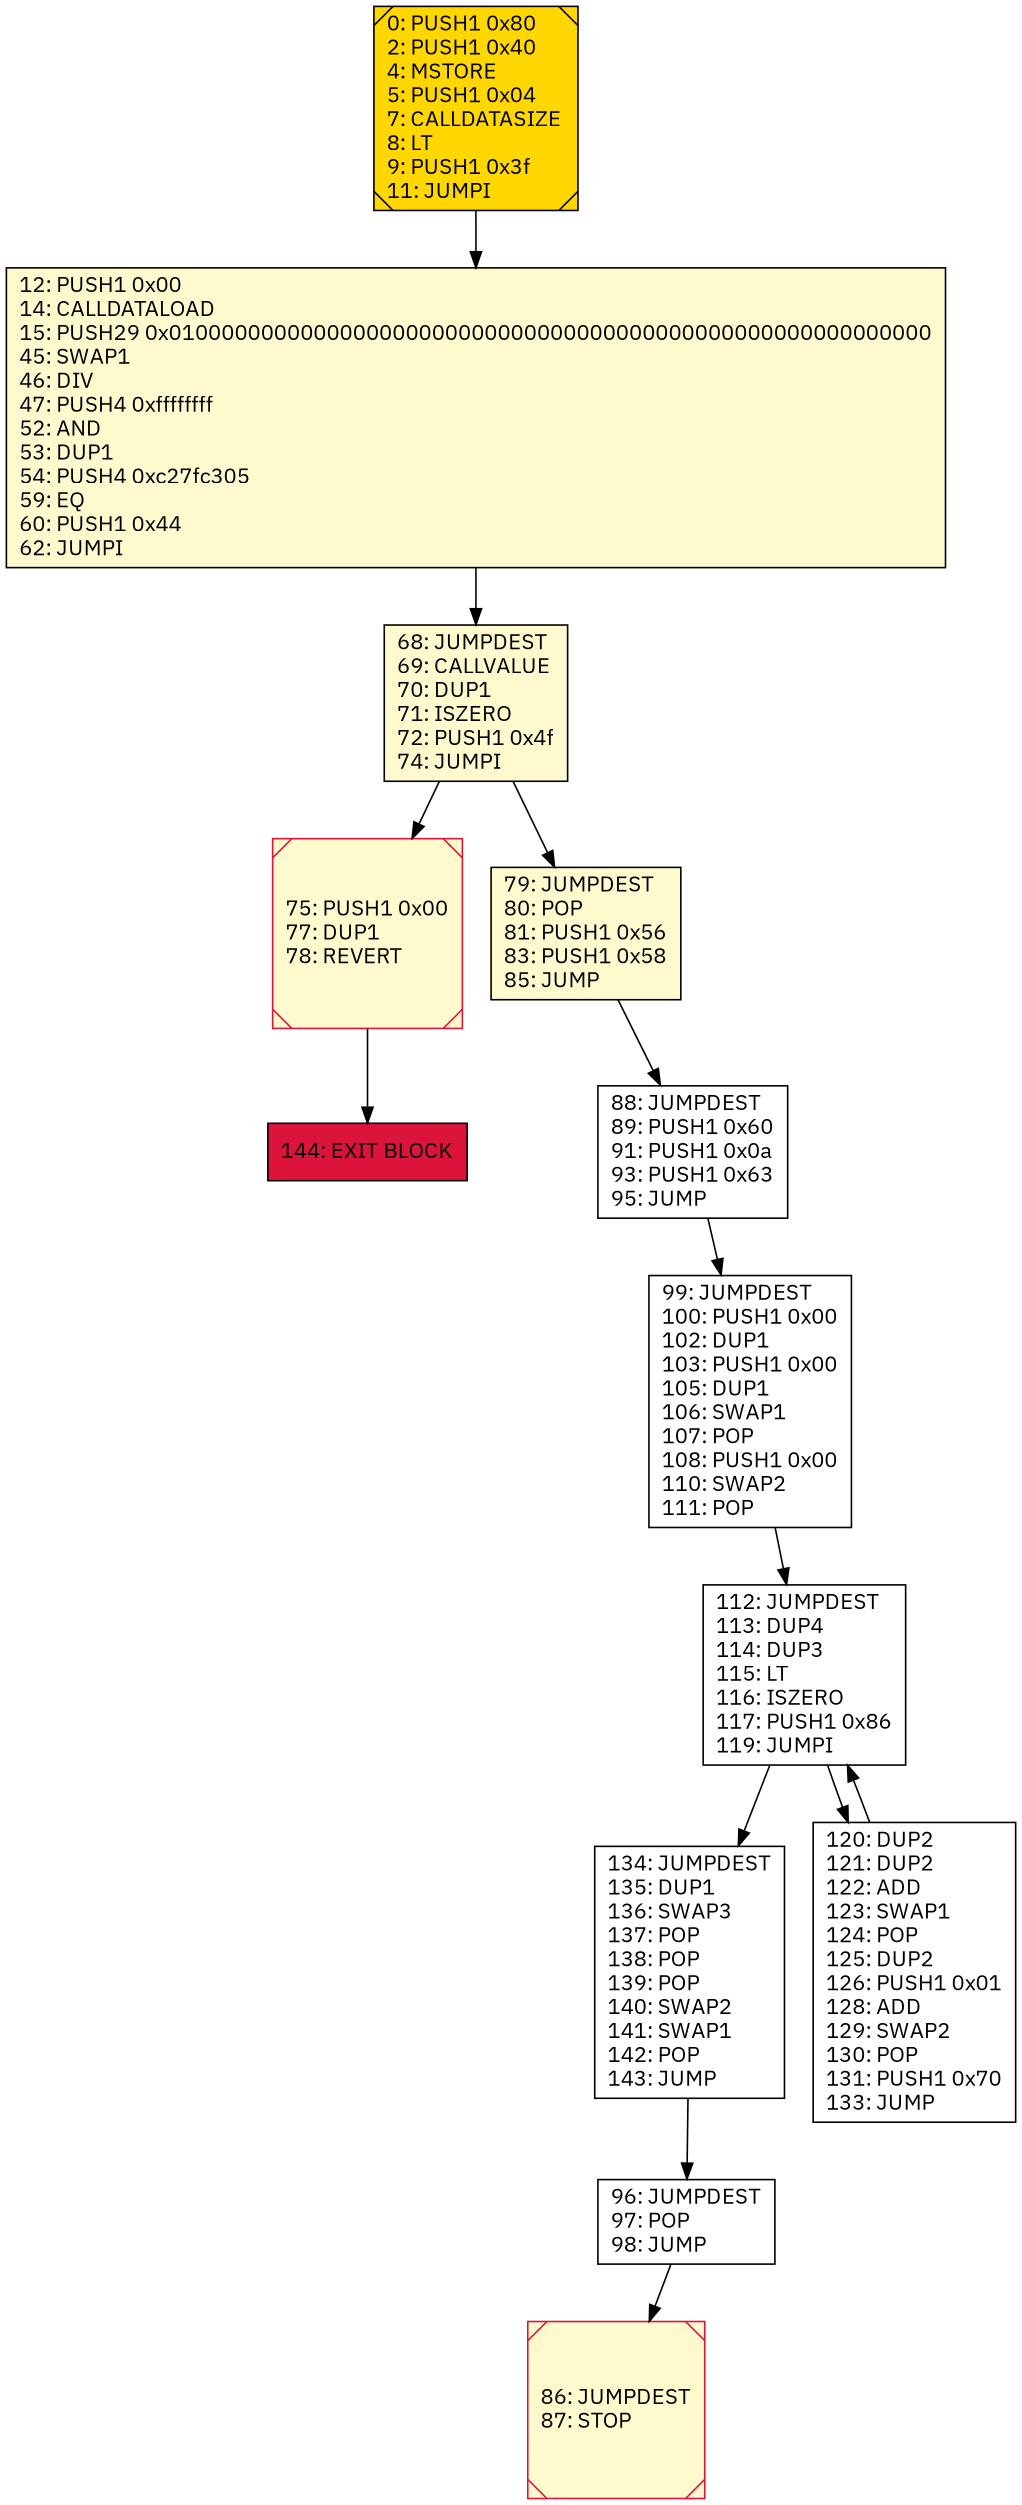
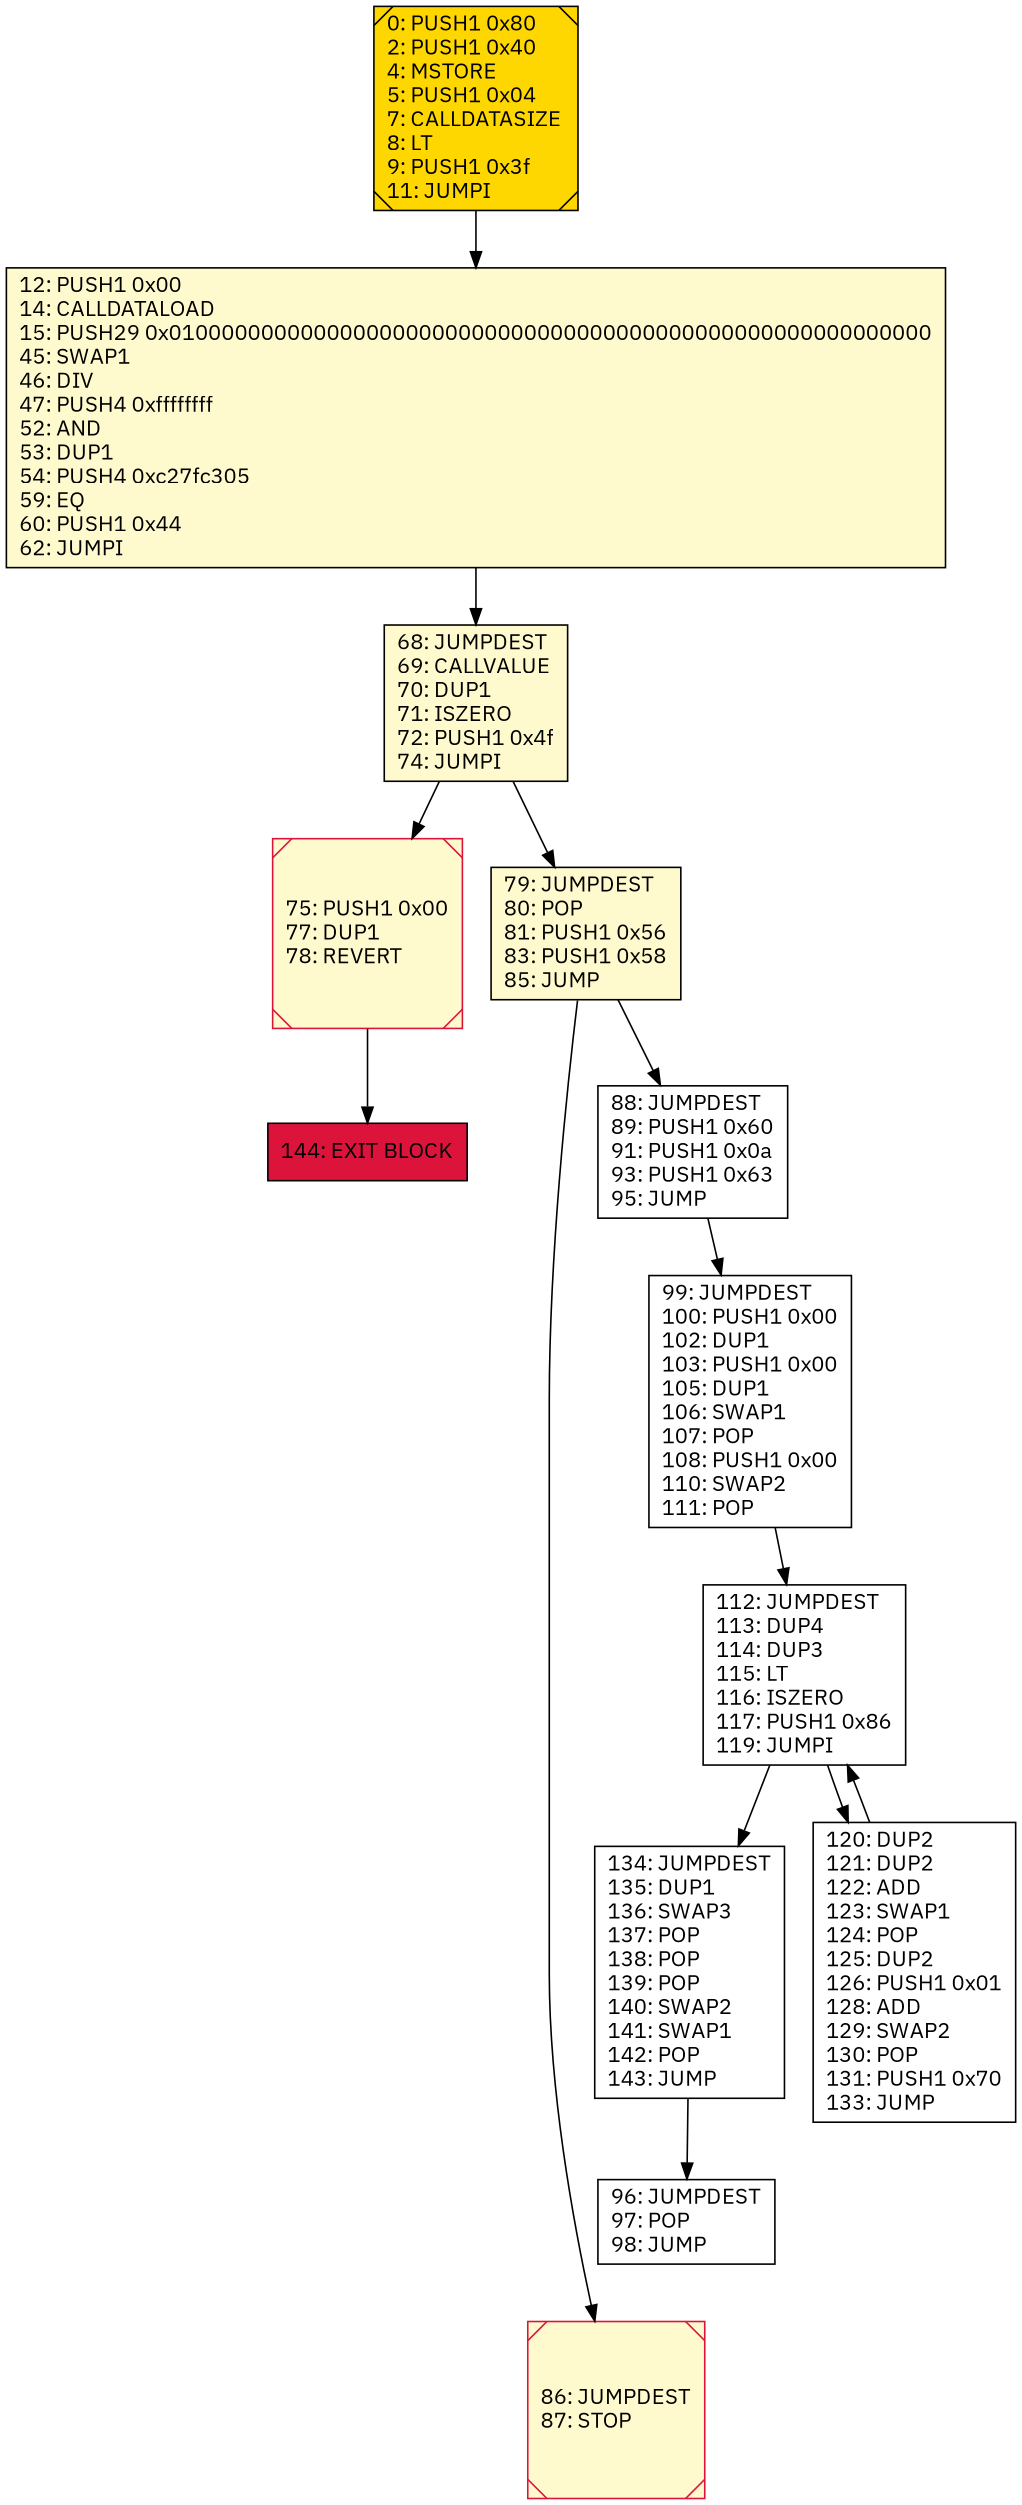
edge "96: JUMPDEST 97: POP 98: JUMP" -> "86: JUMPDEST 87: STOP": now "79: JUMPDEST 80: POP 81: PUSH1 0x56 83: PUSH1 0x58 85: JUMP" -> "86: JUMPDEST 87: STOP"
